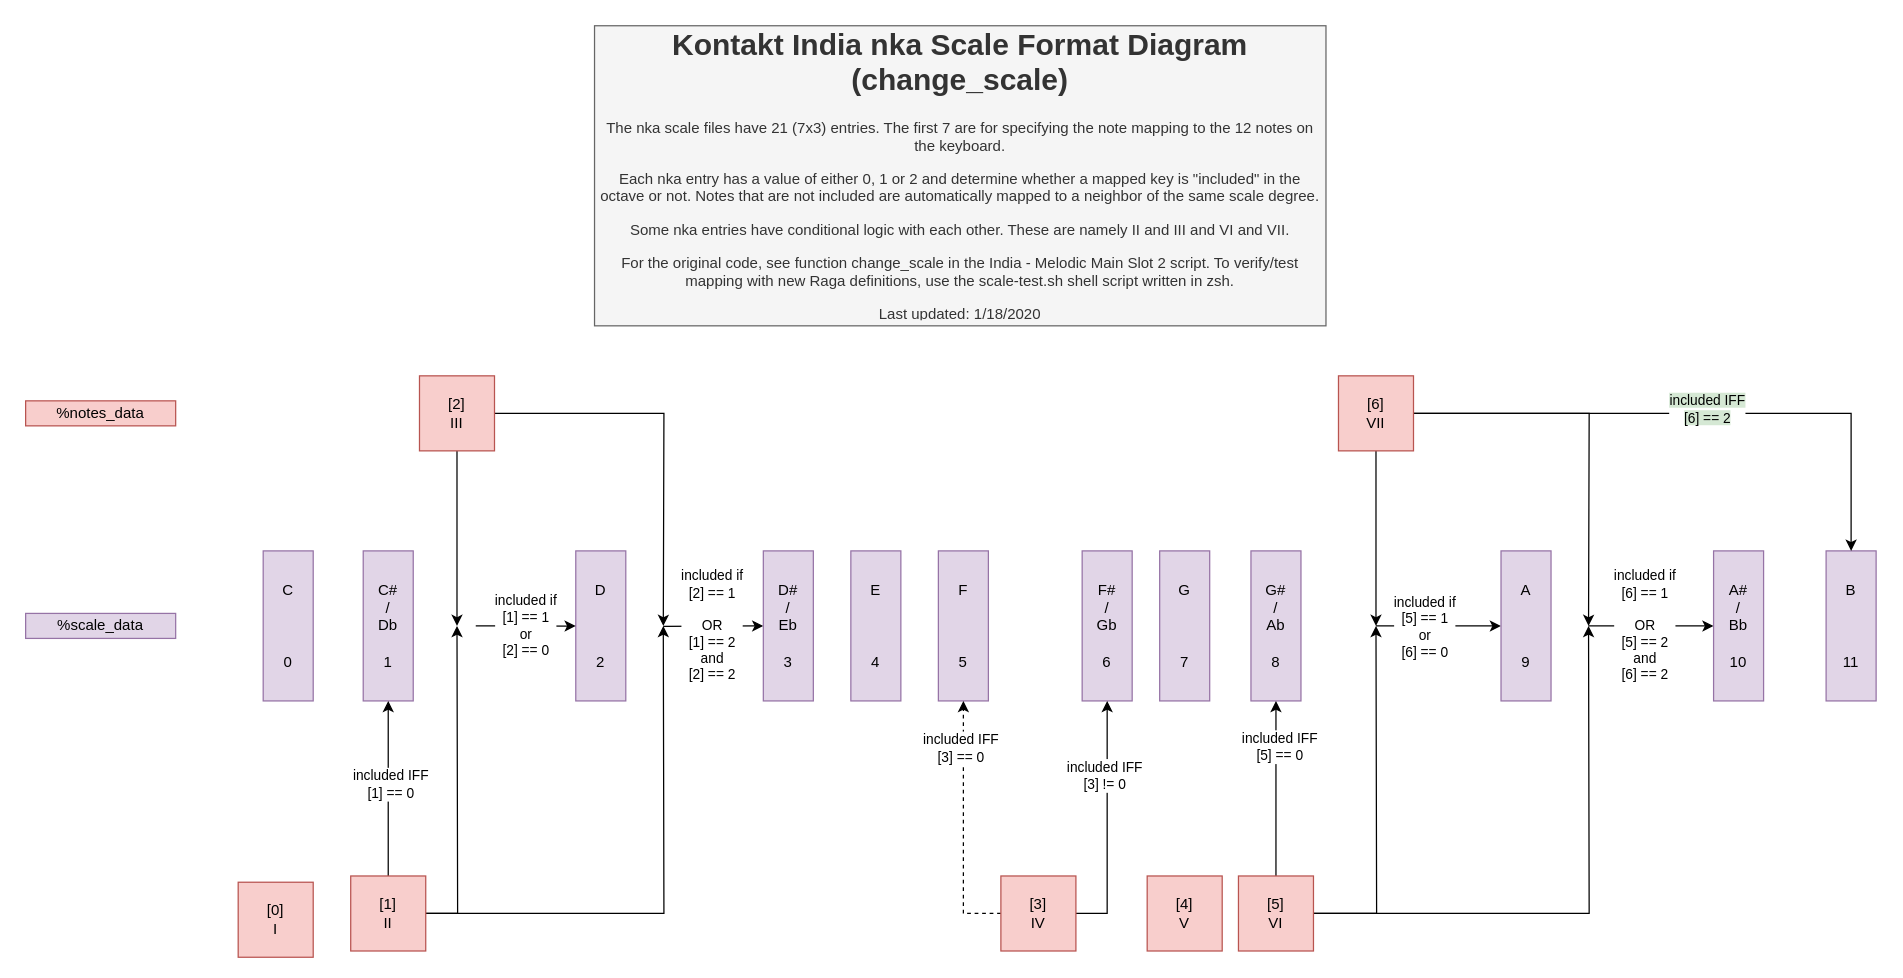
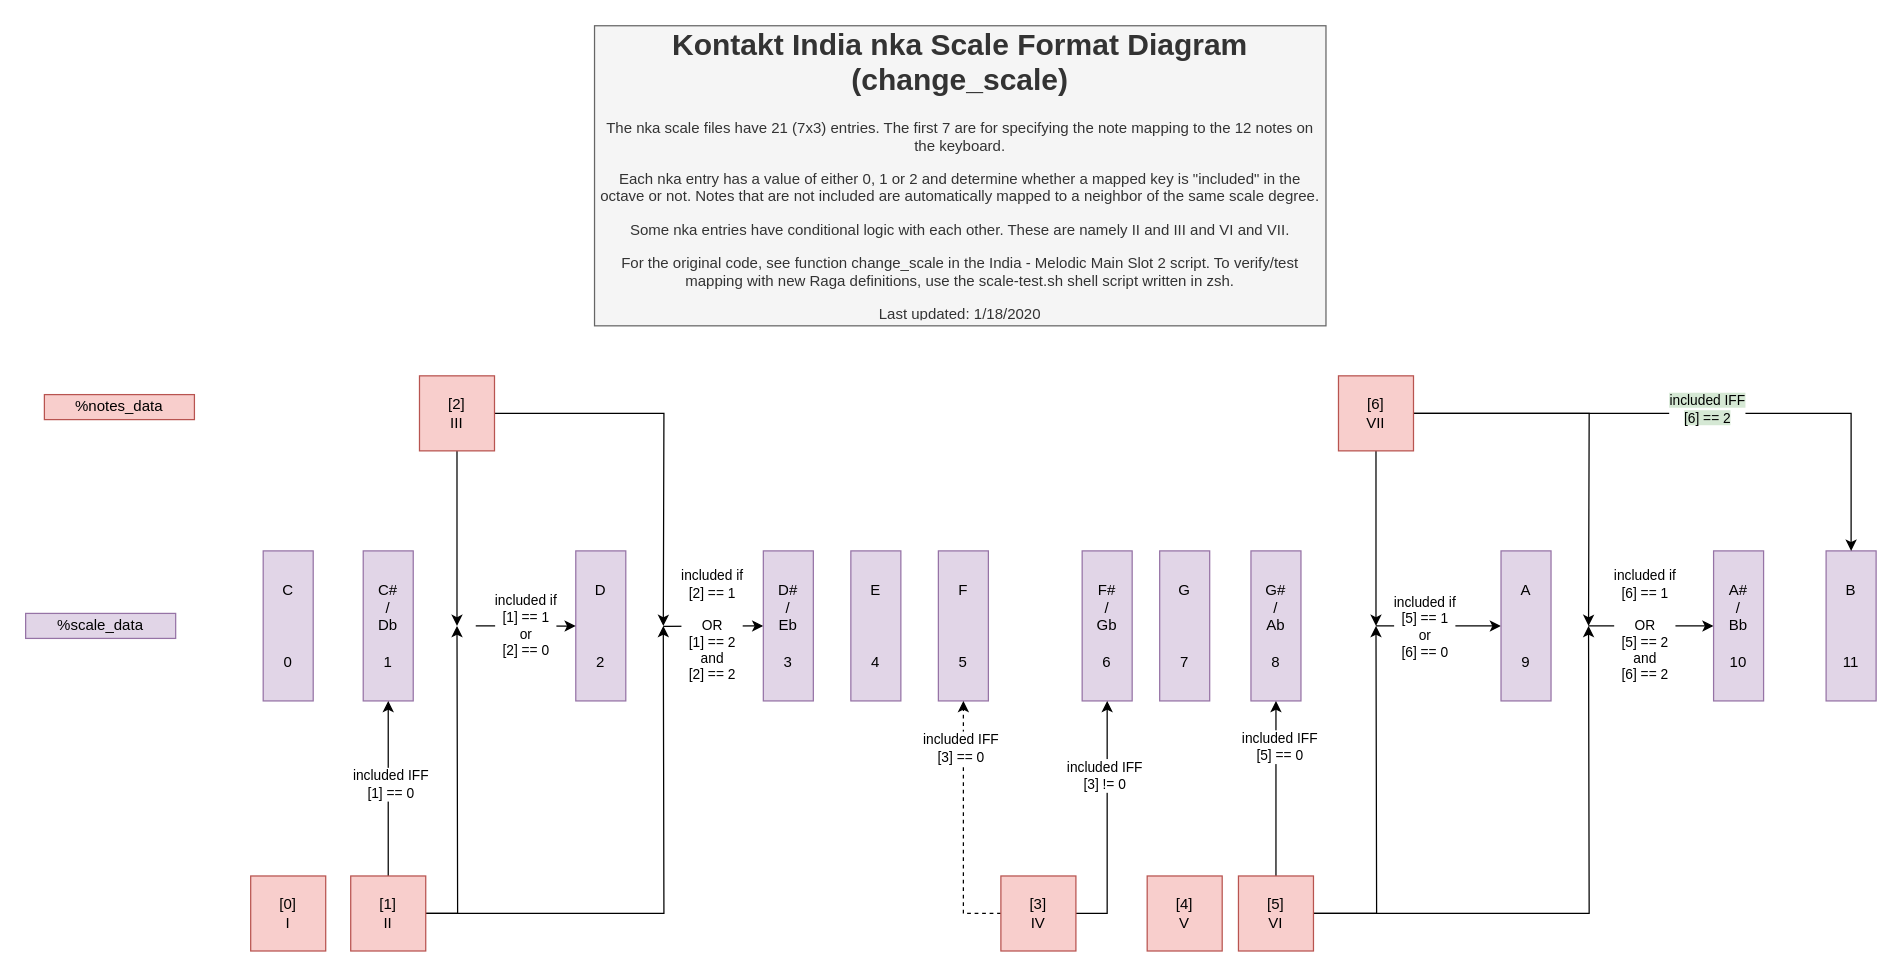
node "%notes_data": moved (101, 413) -> (119, 407)
node "[0] I": moved (276, 919) -> (288, 913)
